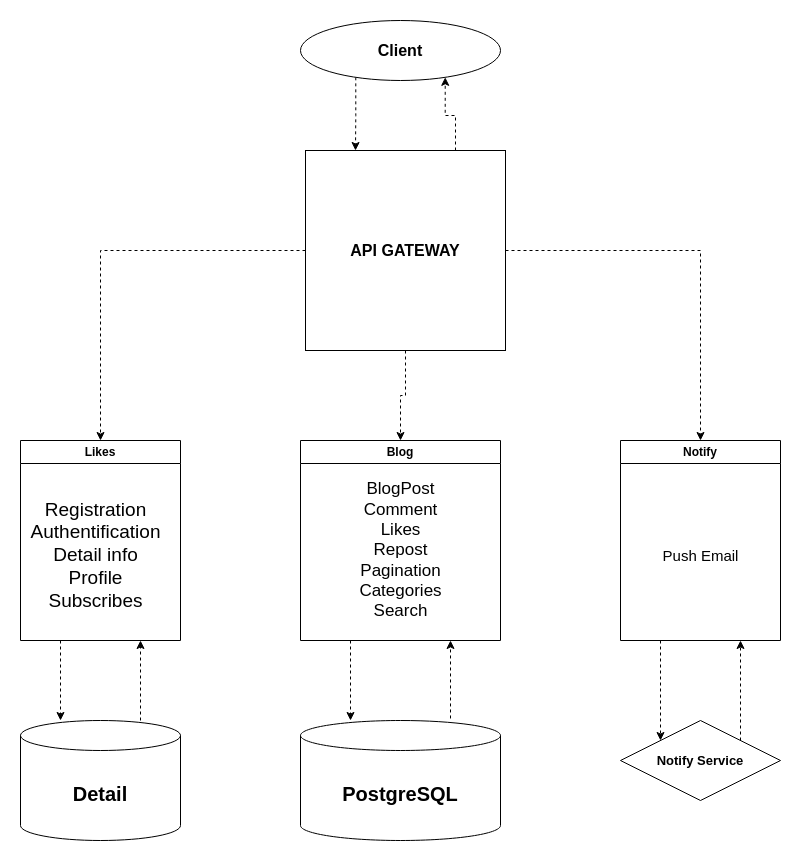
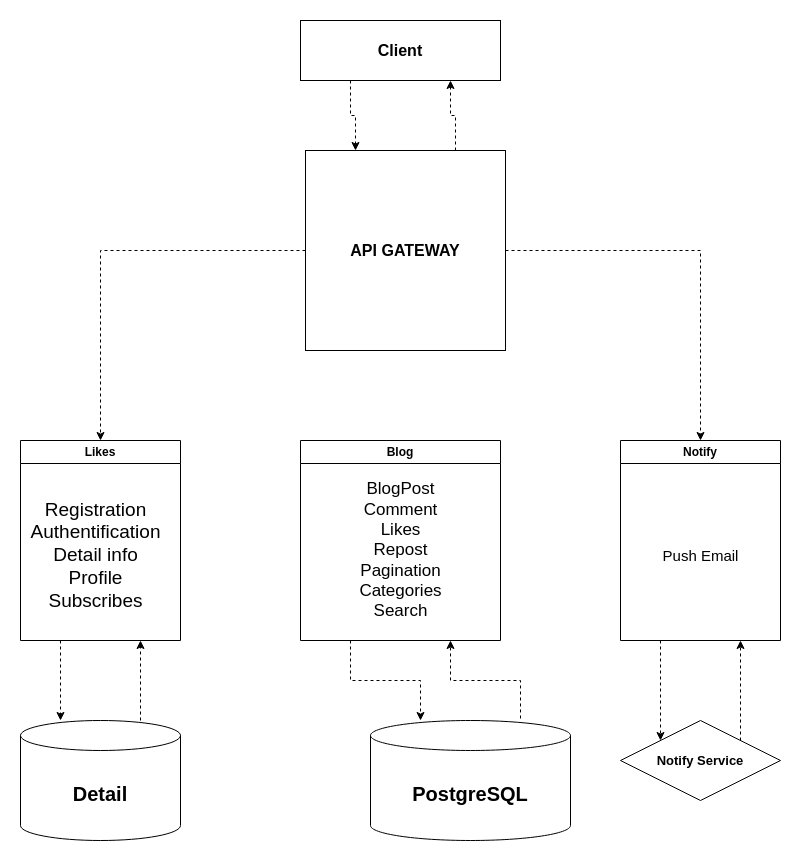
node "Client": shape ellipse -> rectangle
edge "API GATEWAY" -> "Blog": removed
node "PostgreSQL": moved (401, 781) -> (471, 781)
